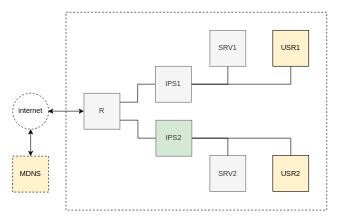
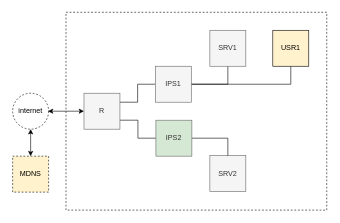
edge "IPS2" -- "USR2": removed
node "USR2": removed
